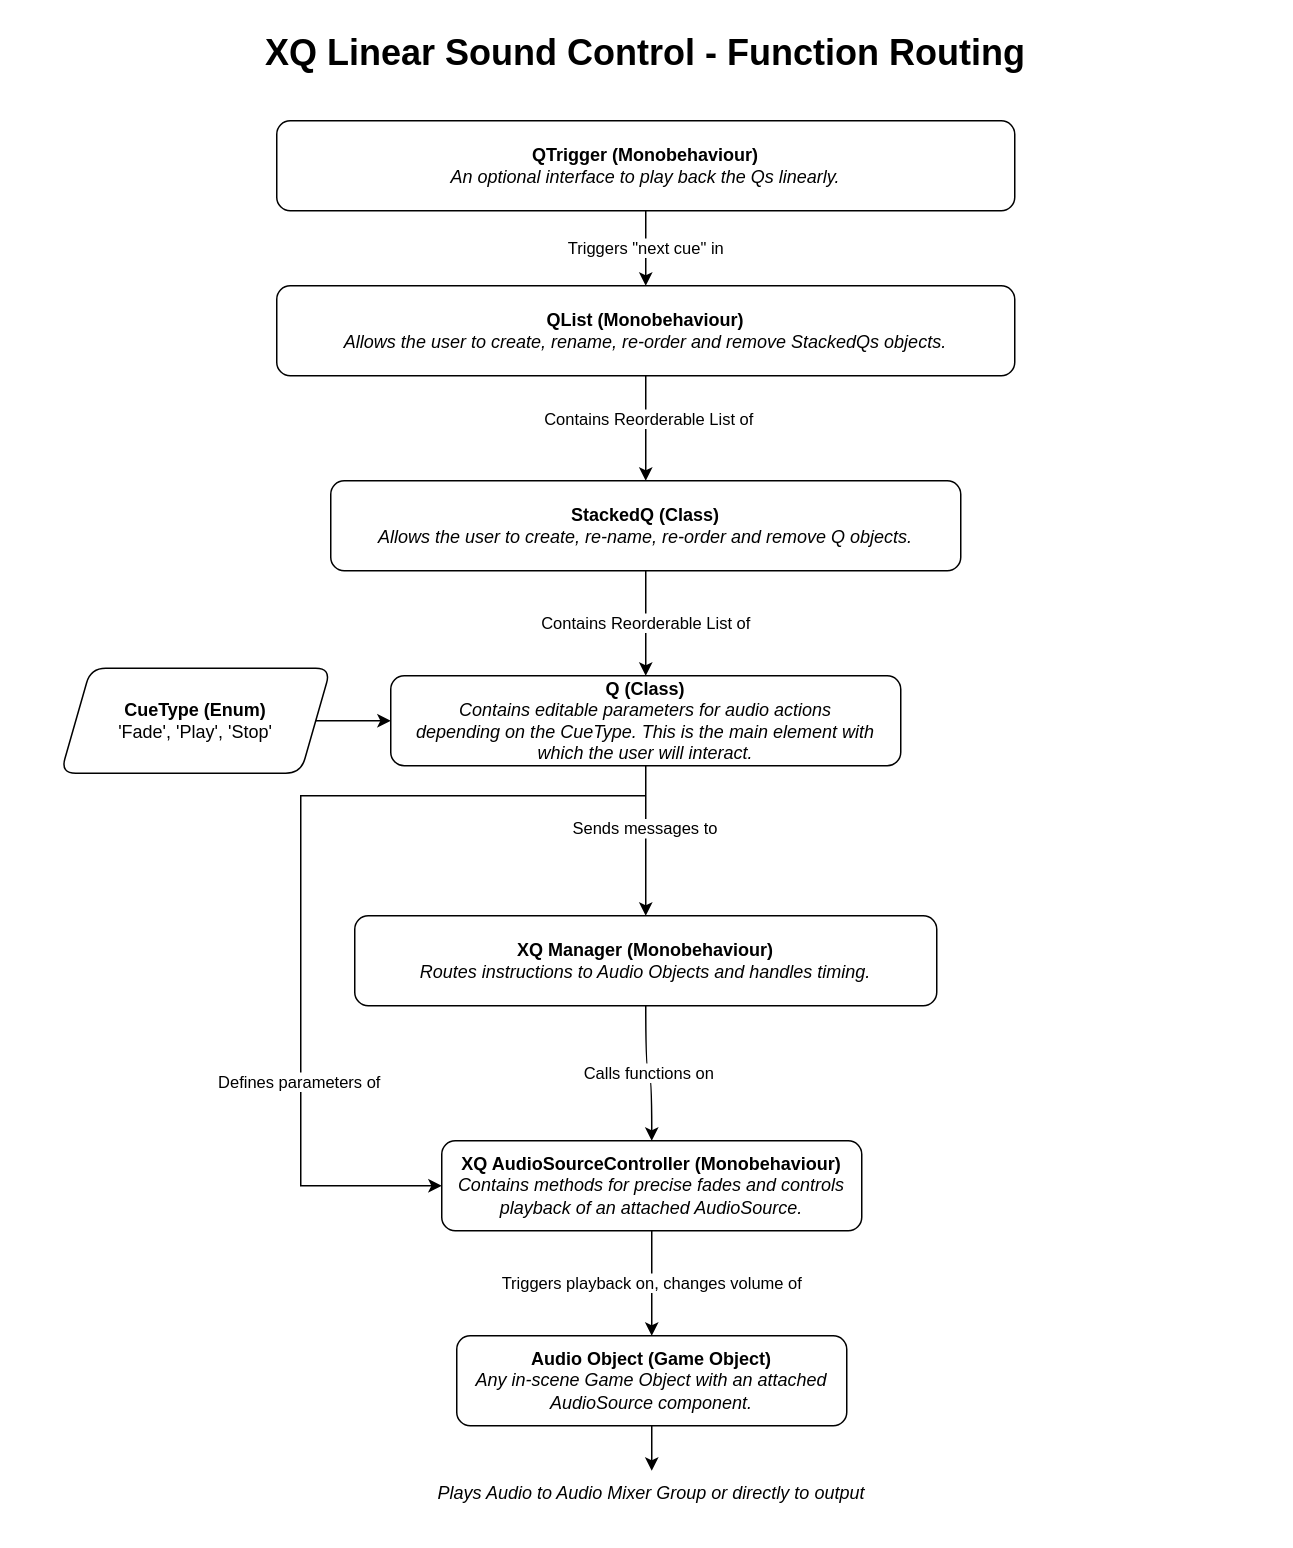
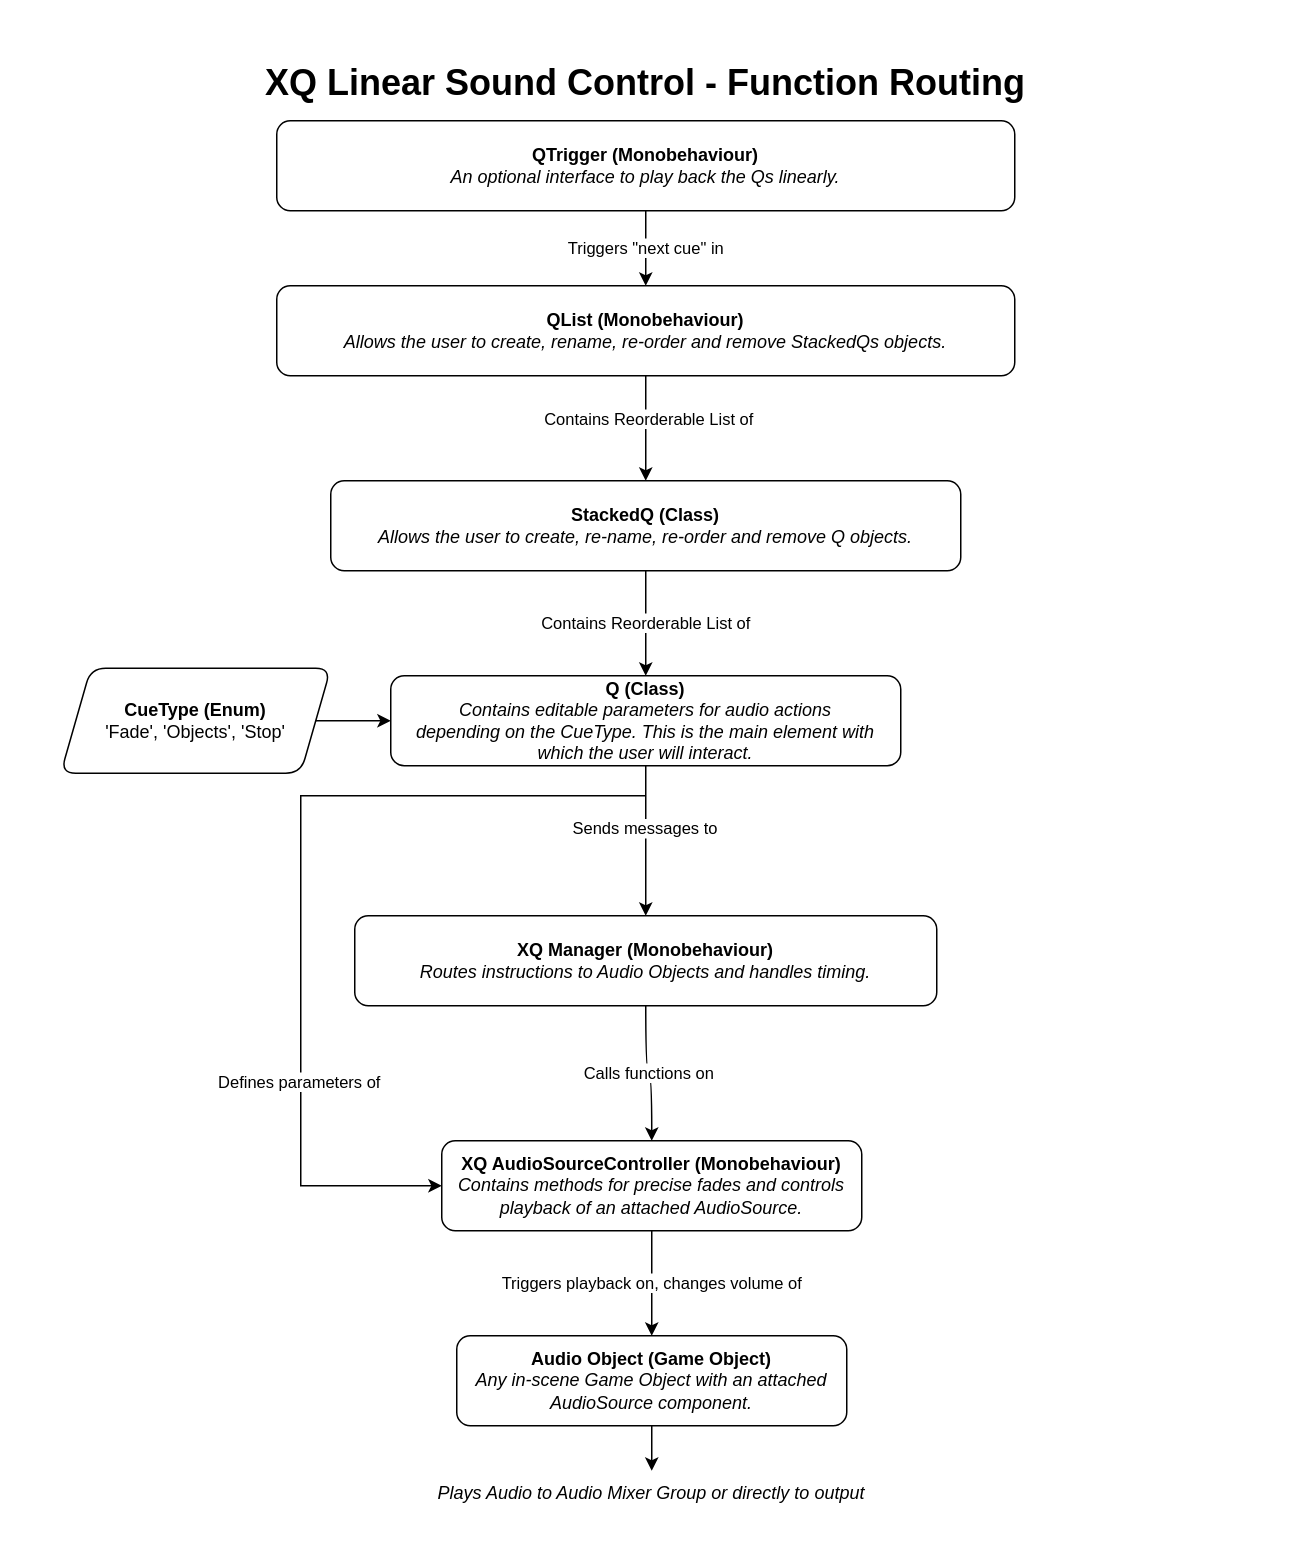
node "XQ Linear Sound Control - Function Routing": moved (646, 53) -> (646, 83)
node "CueType (Enum) 'Fade', 'Play', 'Stop'": label "CueType (Enum) 'Fade', 'Play', 'Stop'" -> "CueType (Enum) 'Fade', 'Objects', 'Stop'"
